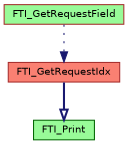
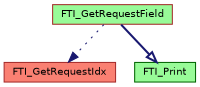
edge "FTI_GetRequestIdx" -> "FTI_Print": now "FTI_GetRequestField" -> "FTI_Print"
